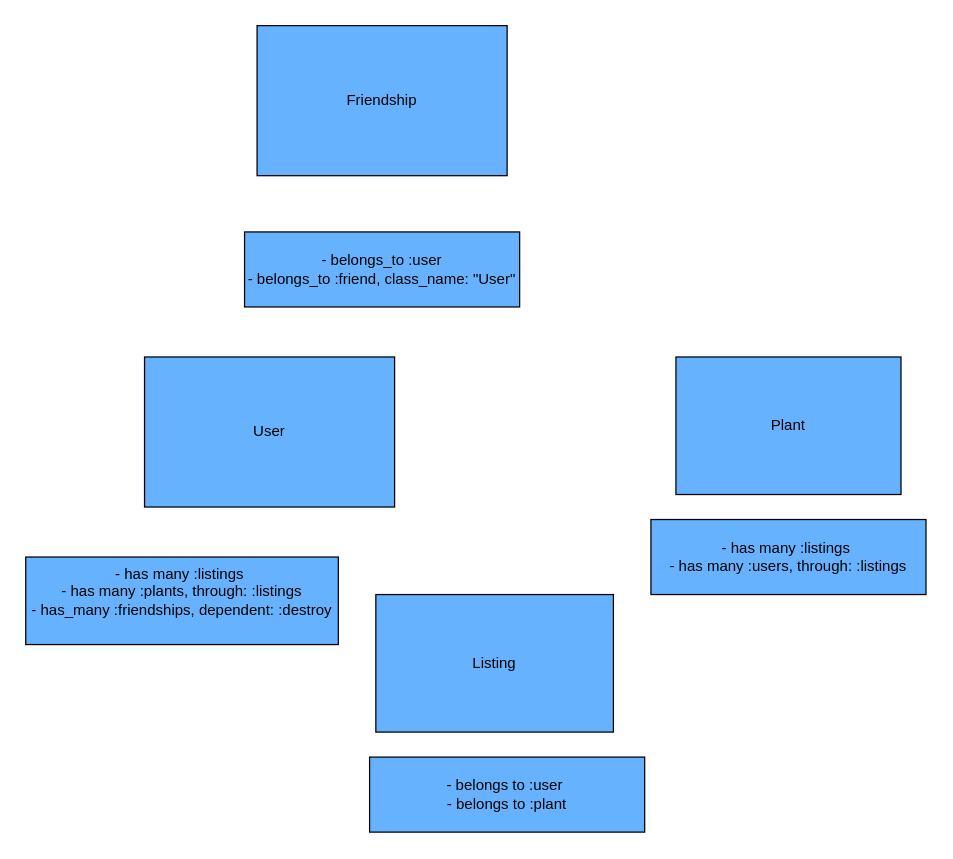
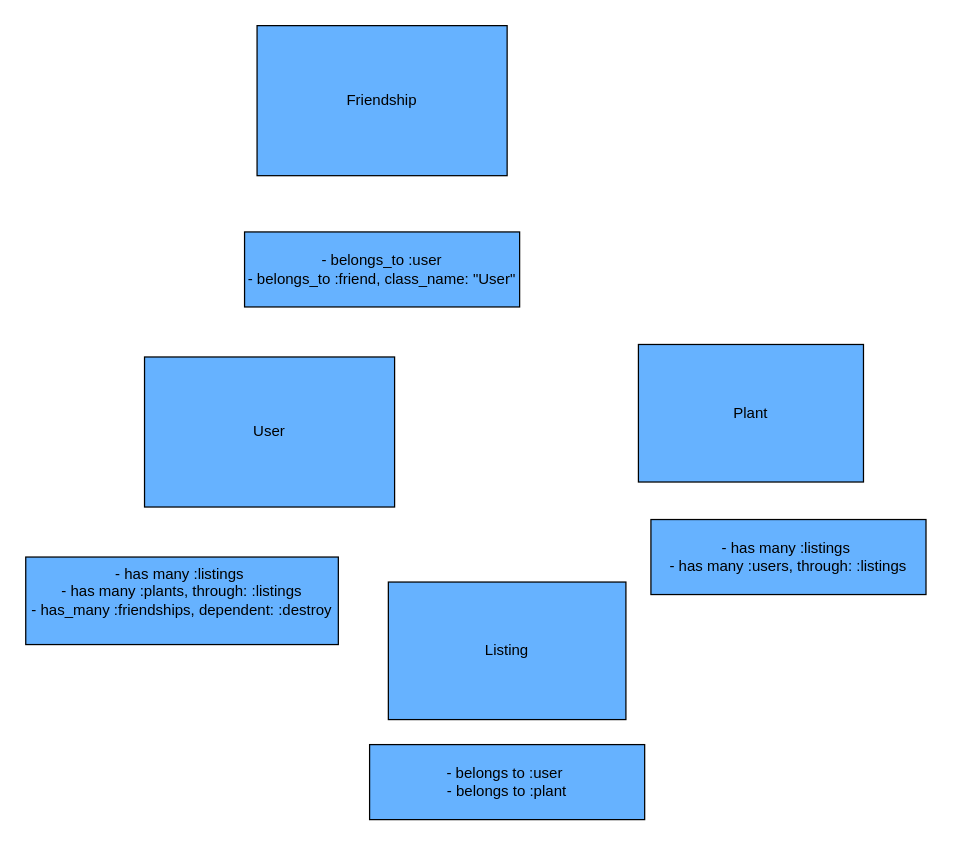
node "Plant": moved (788, 426) -> (751, 413)
node "Listing": moved (494, 663) -> (507, 651)
node "- belongs to :user - belongs to :plant": moved (507, 794) -> (507, 782)
